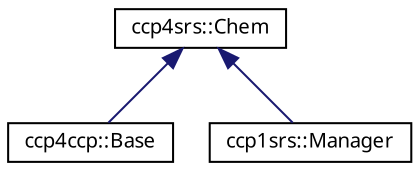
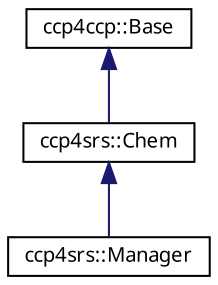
edge "ccp4ccp::Base" -> "ccp4srs::Chem": reversed
node "ccp1srs::Manager": label "ccp1srs::Manager" -> "ccp4srs::Manager"
